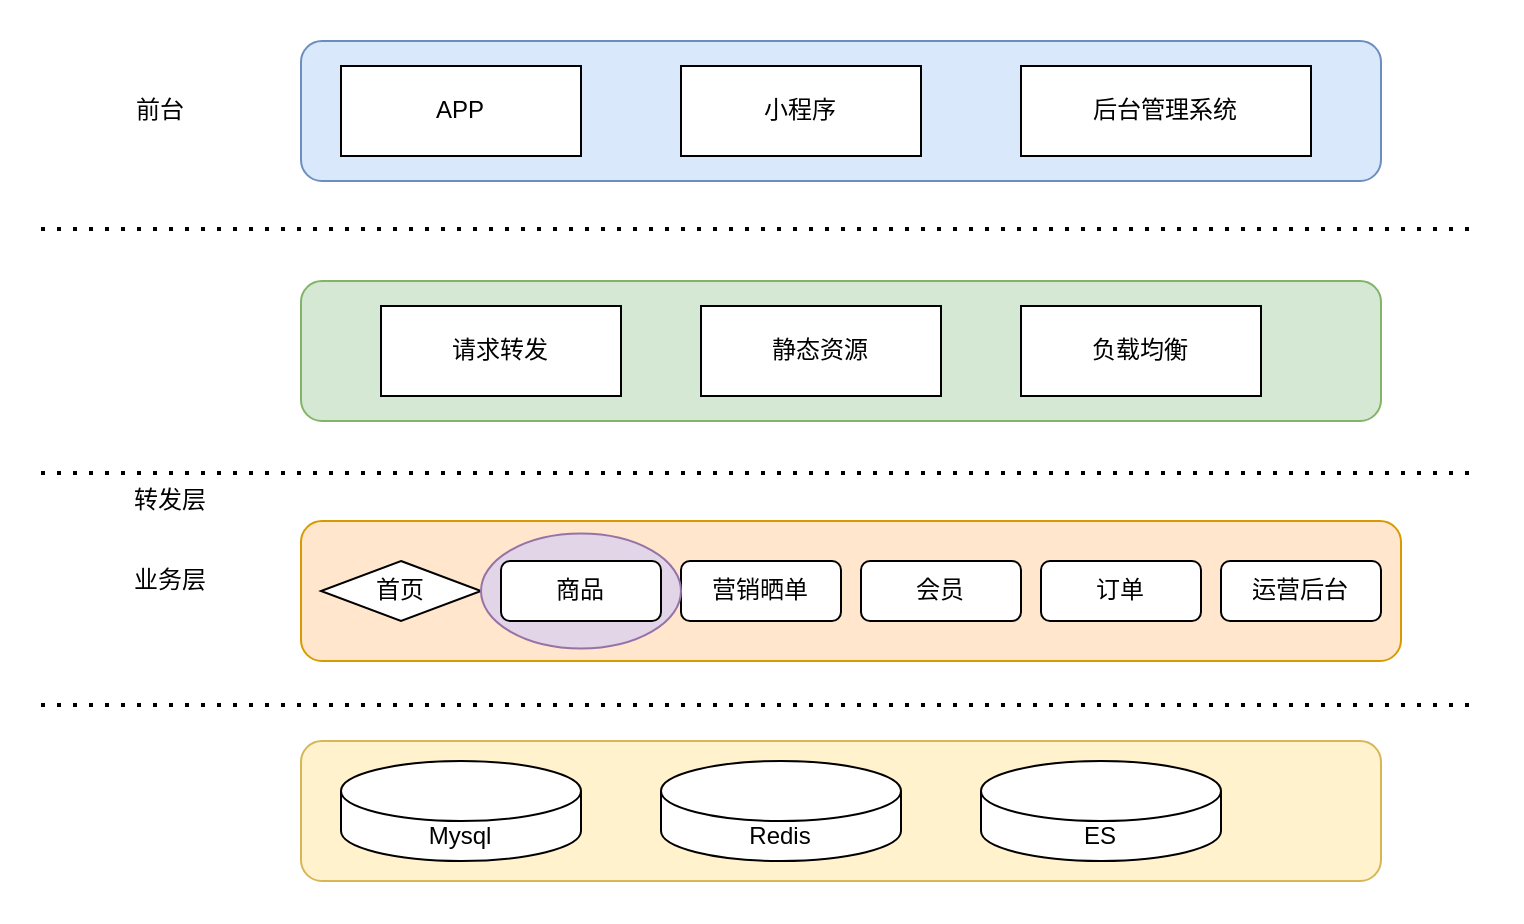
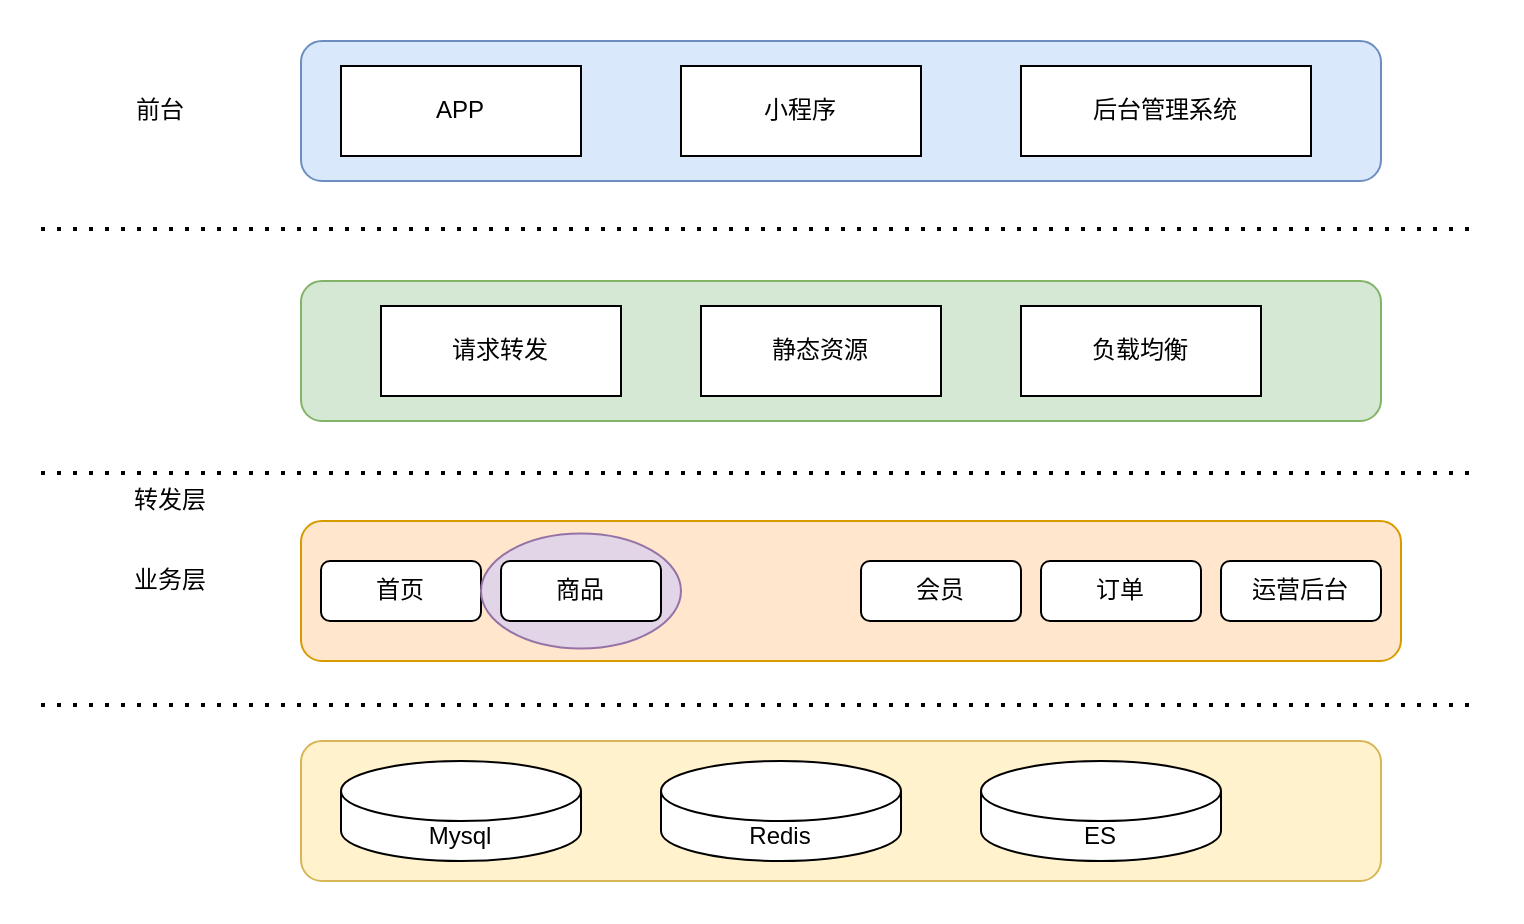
node "首页": shape diamond -> rounded rectangle
node "营销晒单": removed
